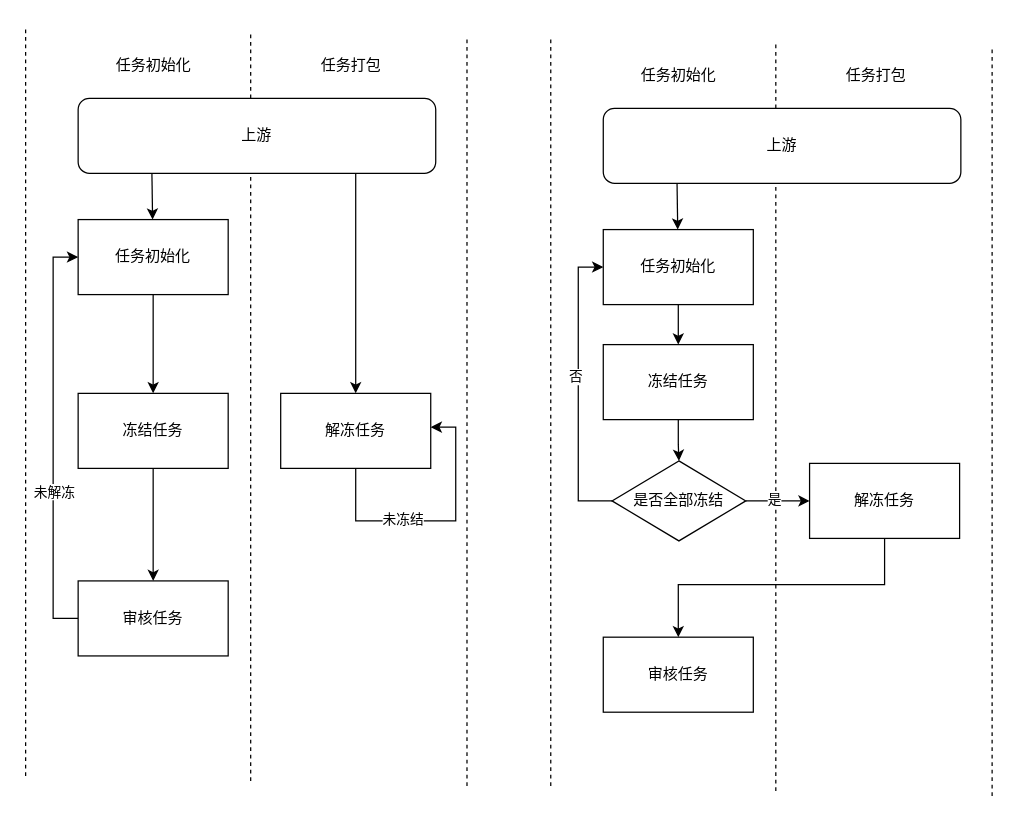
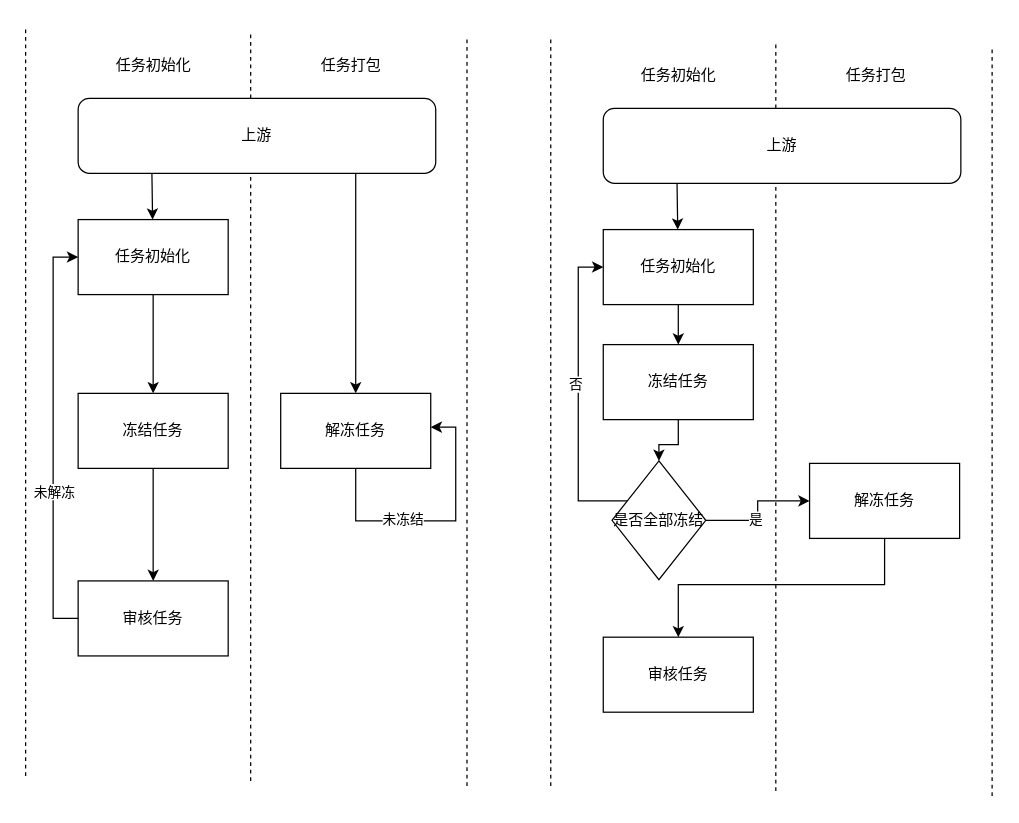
node "是否全部冻结": size 134x80 -> 94x119
